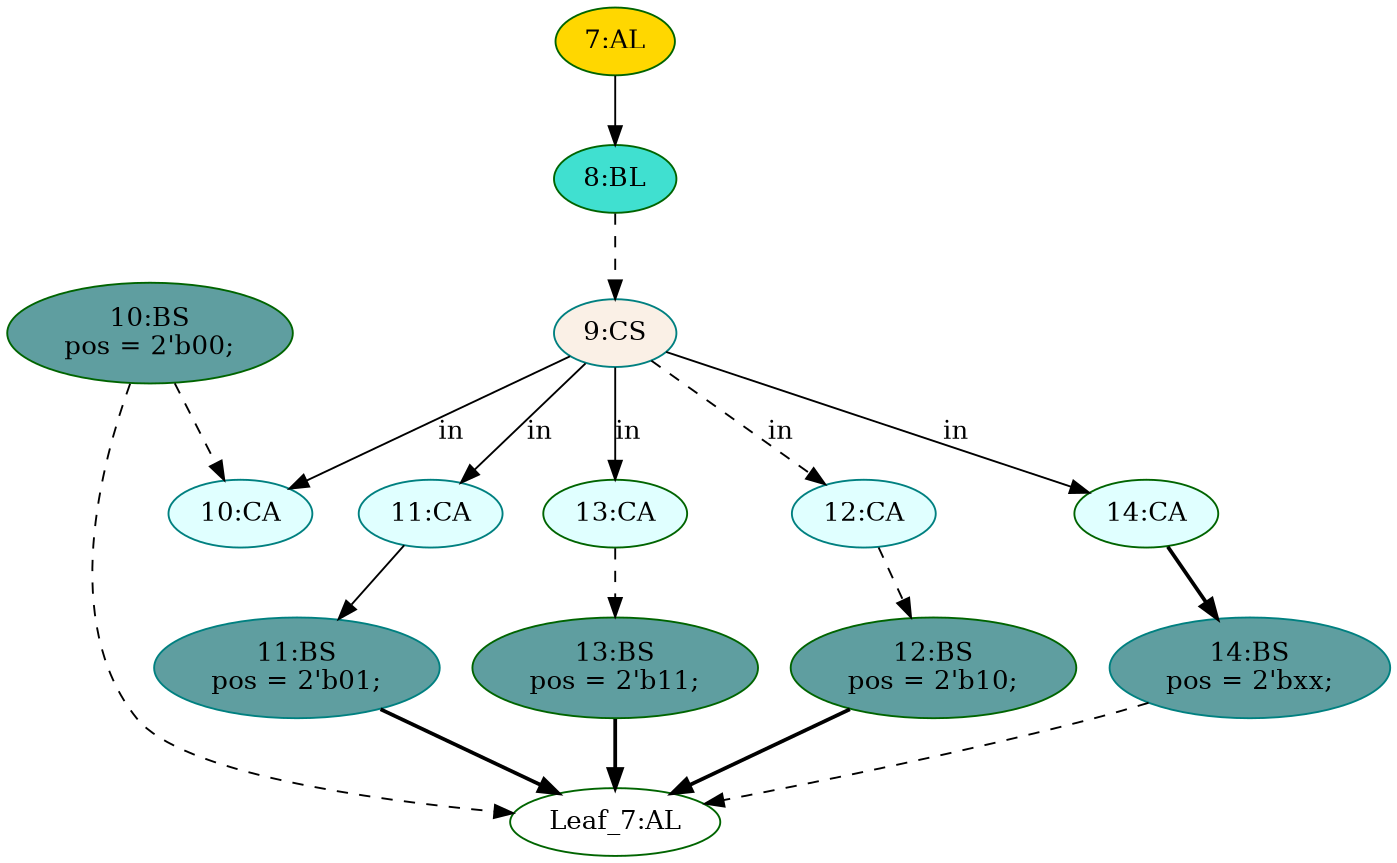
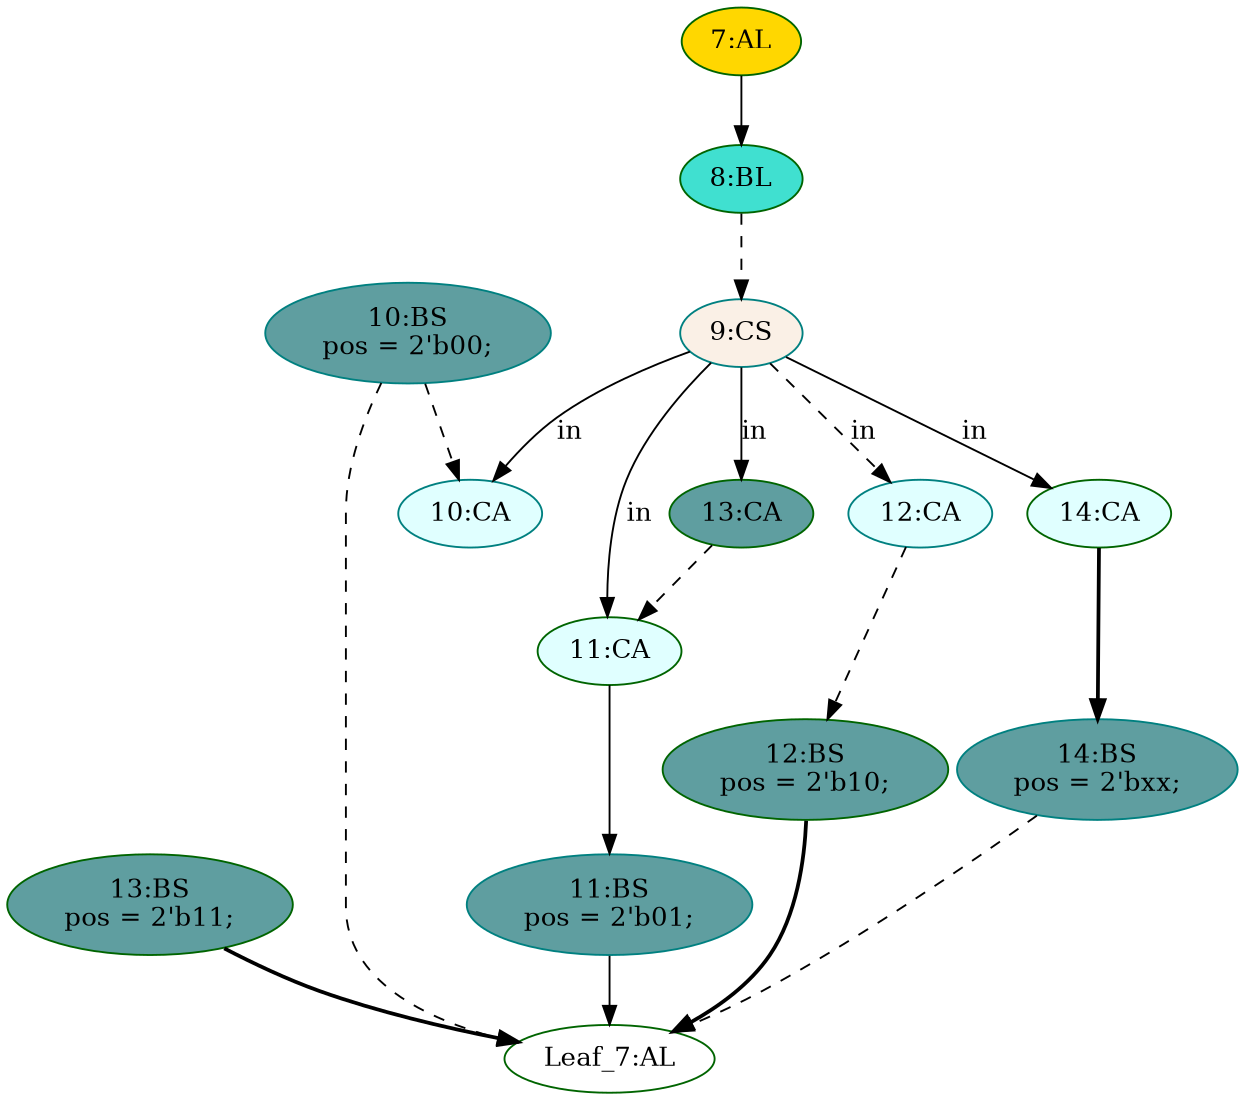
node "10:BS pos = 2'b00;": color darkgreen -> teal
node "11:CA": color teal -> darkgreen
node "13:CA": fillcolor lightcyan -> cadetblue
edge "13:CA" -> "13:BS pos = 2'b11;": now "13:CA" -> "11:CA"
edge "11:BS pos = 2'b01;" -> "Leaf_7:AL": style bold -> solid
